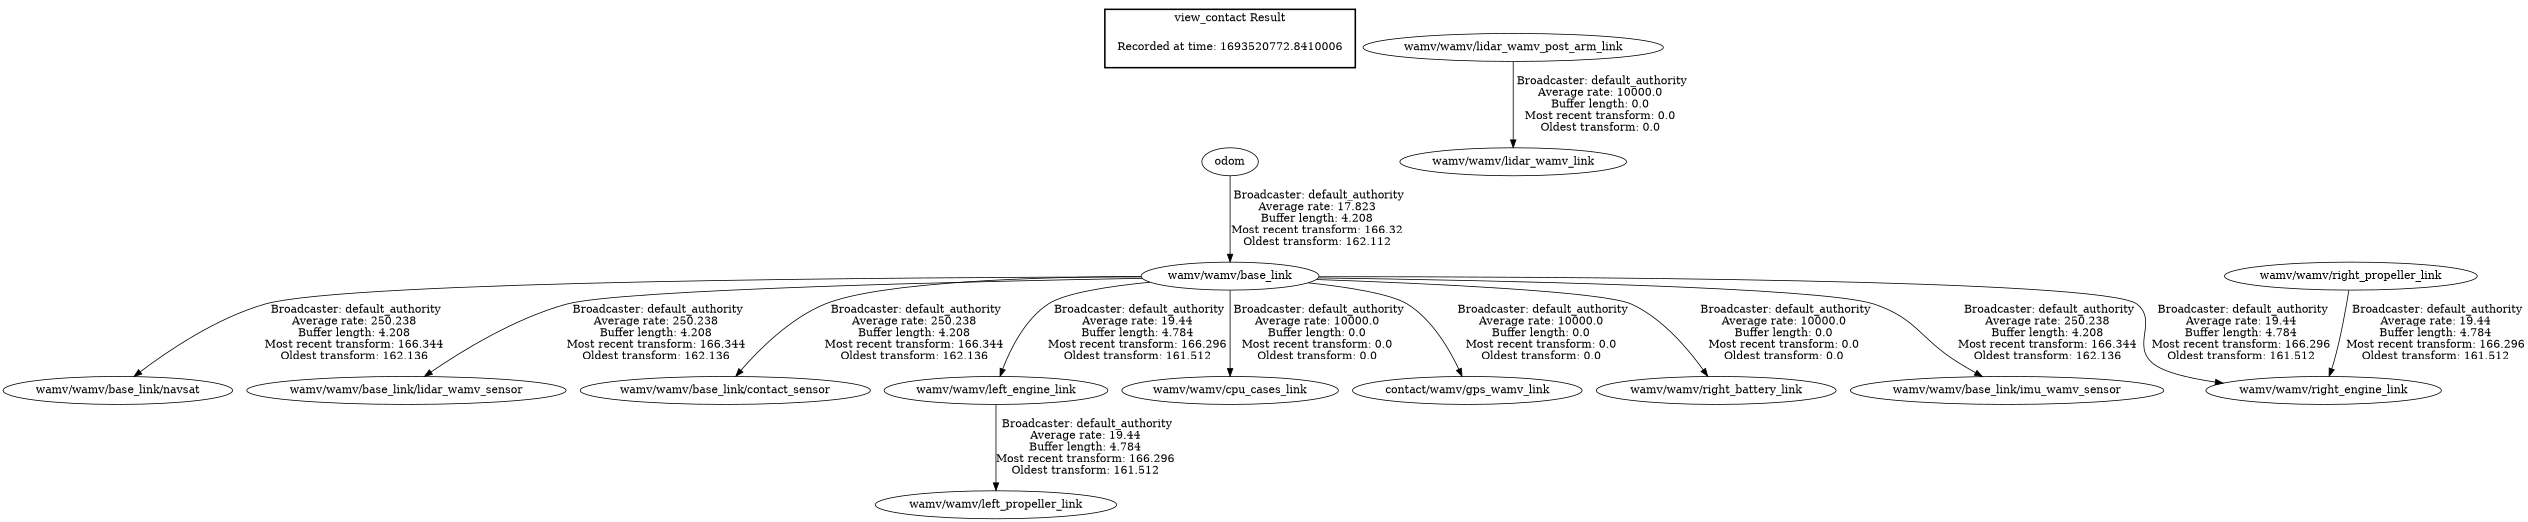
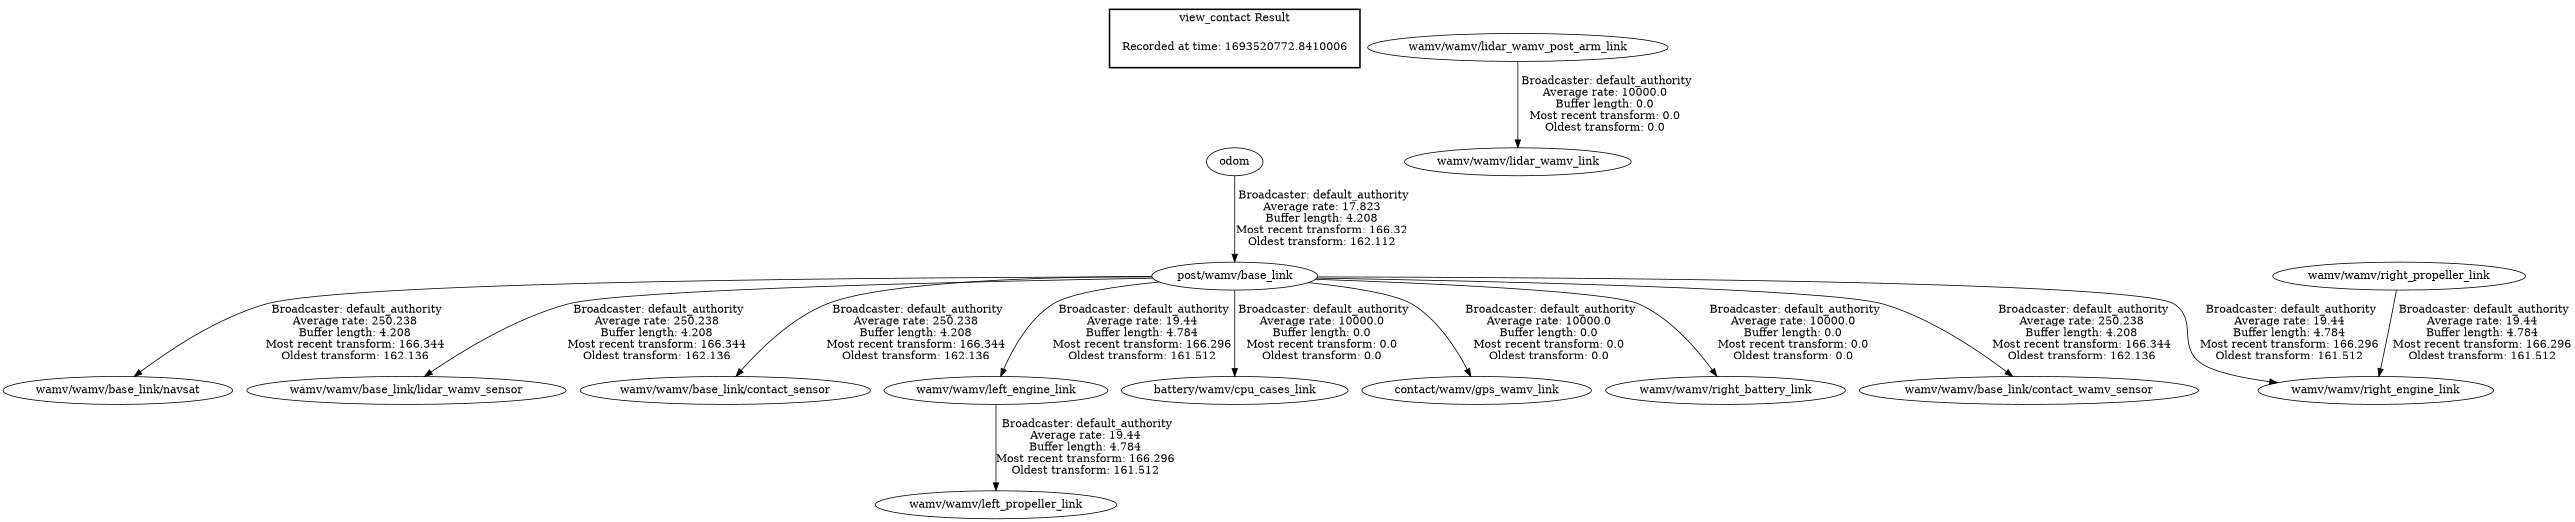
node "wamv/wamv/base_link": label "wamv/wamv/base_link" -> "post/wamv/base_link"
node "wamv/wamv/cpu_cases_link": label "wamv/wamv/cpu_cases_link" -> "battery/wamv/cpu_cases_link"
node "wamv/wamv/base_link/imu_wamv_sensor": label "wamv/wamv/base_link/imu_wamv_sensor" -> "wamv/wamv/base_link/contact_wamv_sensor"
